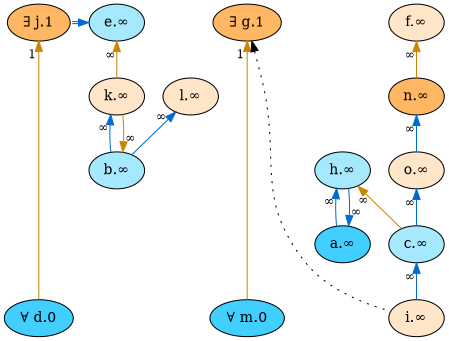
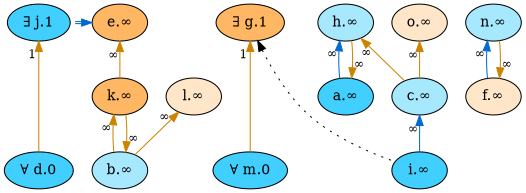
node "∃ j.1": fillcolor #ffb763 -> #40cfff
node "e.∞": fillcolor #a6e9ff -> #ffb763
node "k.∞": fillcolor #ffe6c9 -> #ffb763
node "n.∞": fillcolor #ffb763 -> #a6e9ff
edge "b.∞" -> "l.∞": color #006ad1 -> #cc8400
edge "b.∞" -> "k.∞": color #006ad1 -> #cc8400
edge "o.∞" -> "n.∞": now "f.∞" -> "n.∞"
edge "h.∞" -> "a.∞": color #006ad1 -> #cc8400
edge "c.∞" -> "o.∞": color #006ad1 -> #cc8400
node "i.∞": fillcolor #ffe6c9 -> #40cfff
